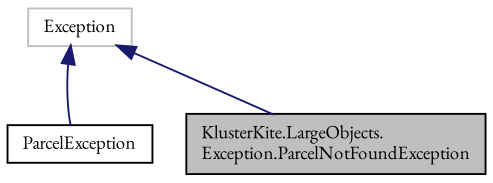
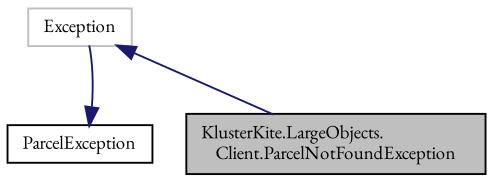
edge "ParcelException" -> "Exception": reversed
node "KlusterKite.LargeObjects. Exception.ParcelNotFoundException": label "KlusterKite.LargeObjects. Exception.ParcelNotFoundException" -> "KlusterKite.LargeObjects. Client.ParcelNotFoundException"
